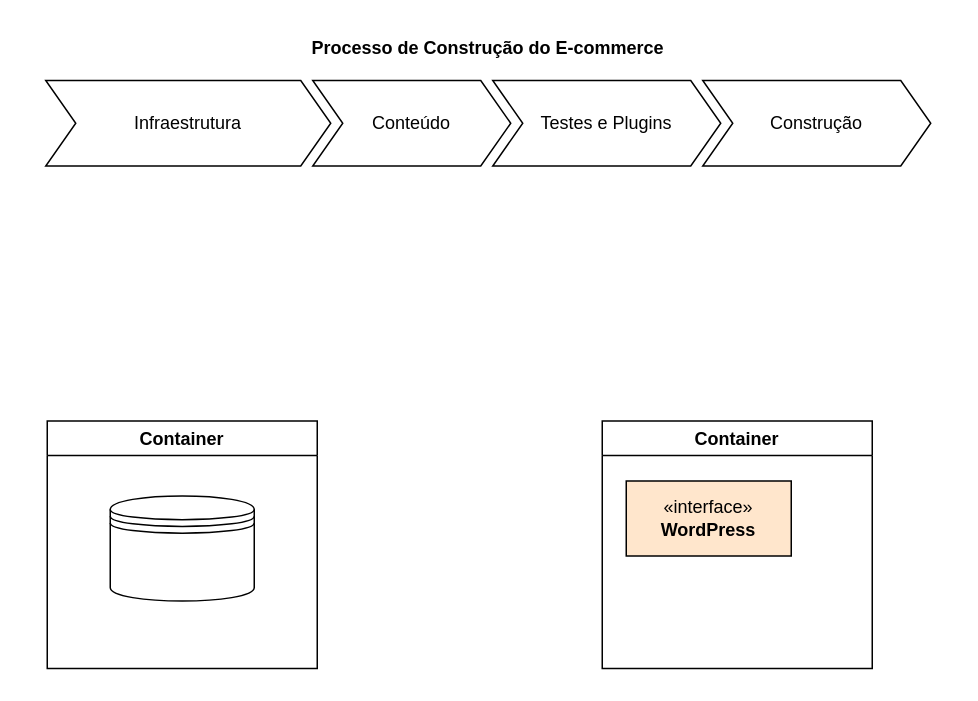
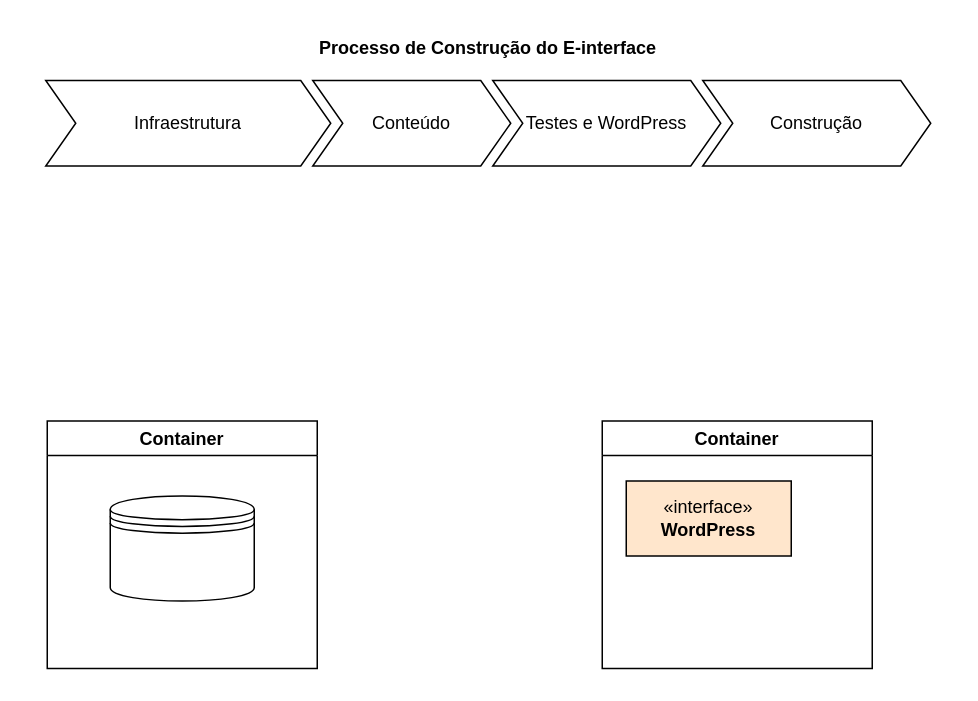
node "Processo de Construção do E-commerce": label "Processo de Construção do E-commerce" -> "Processo de Construção do E-interface"
node "Testes e Plugins": label "Testes e Plugins" -> "Testes e WordPress"
